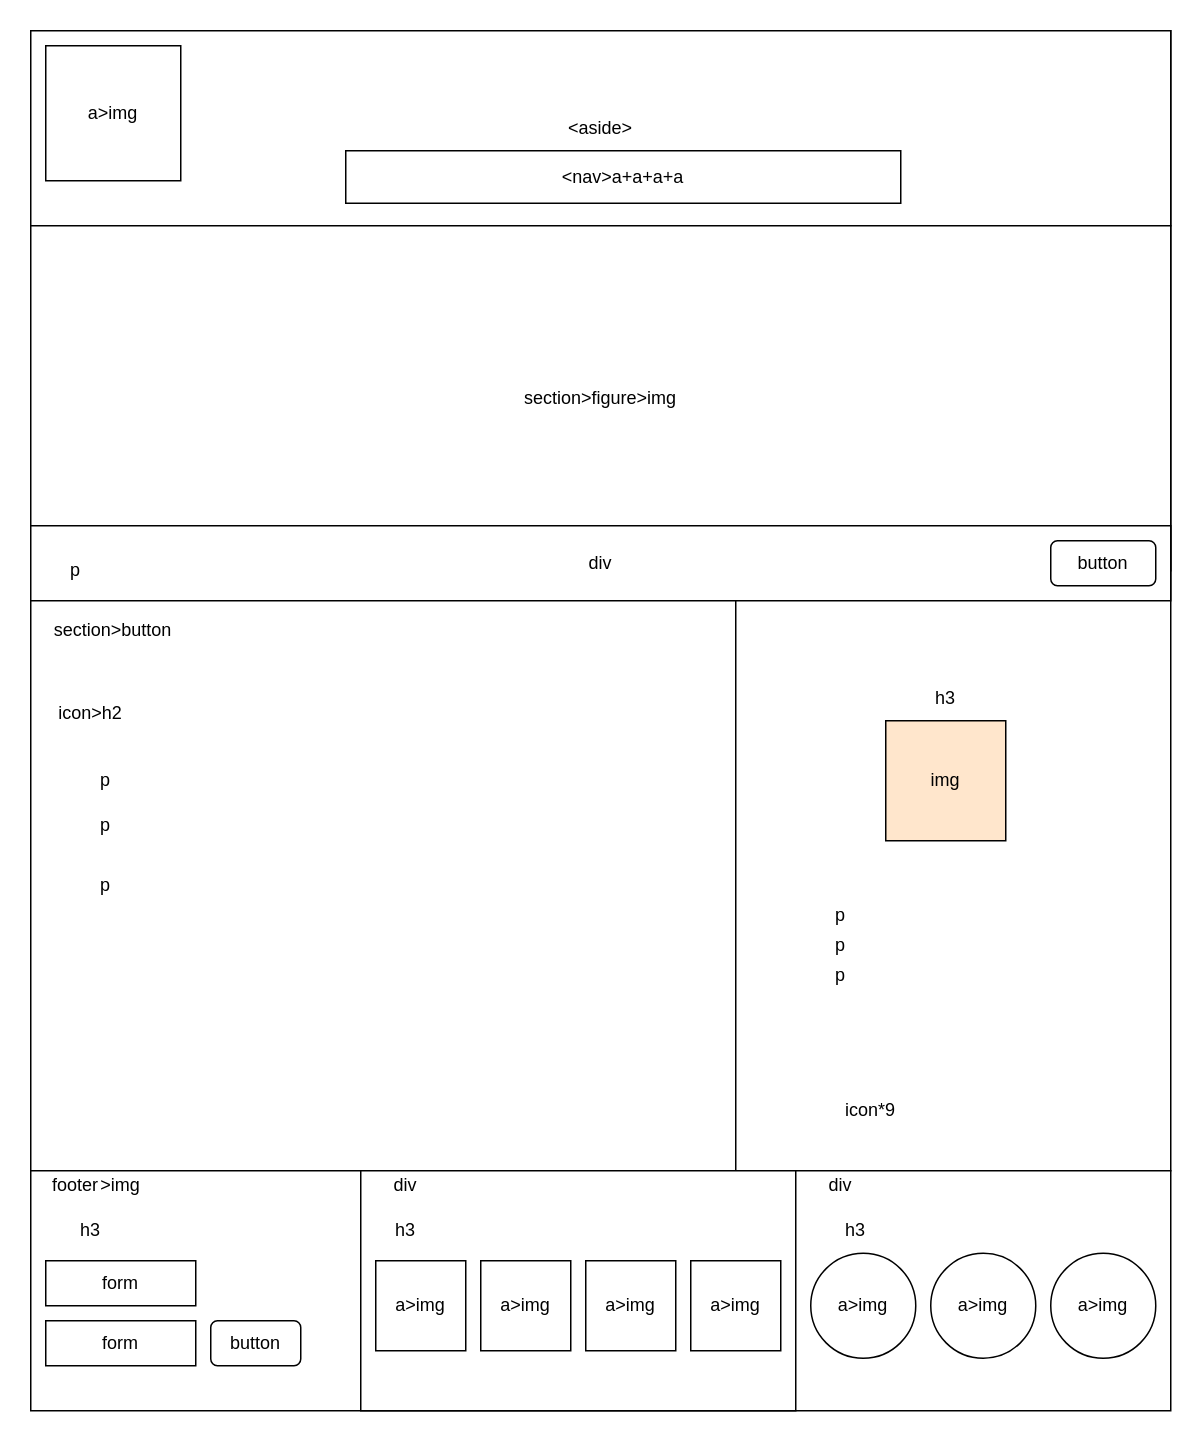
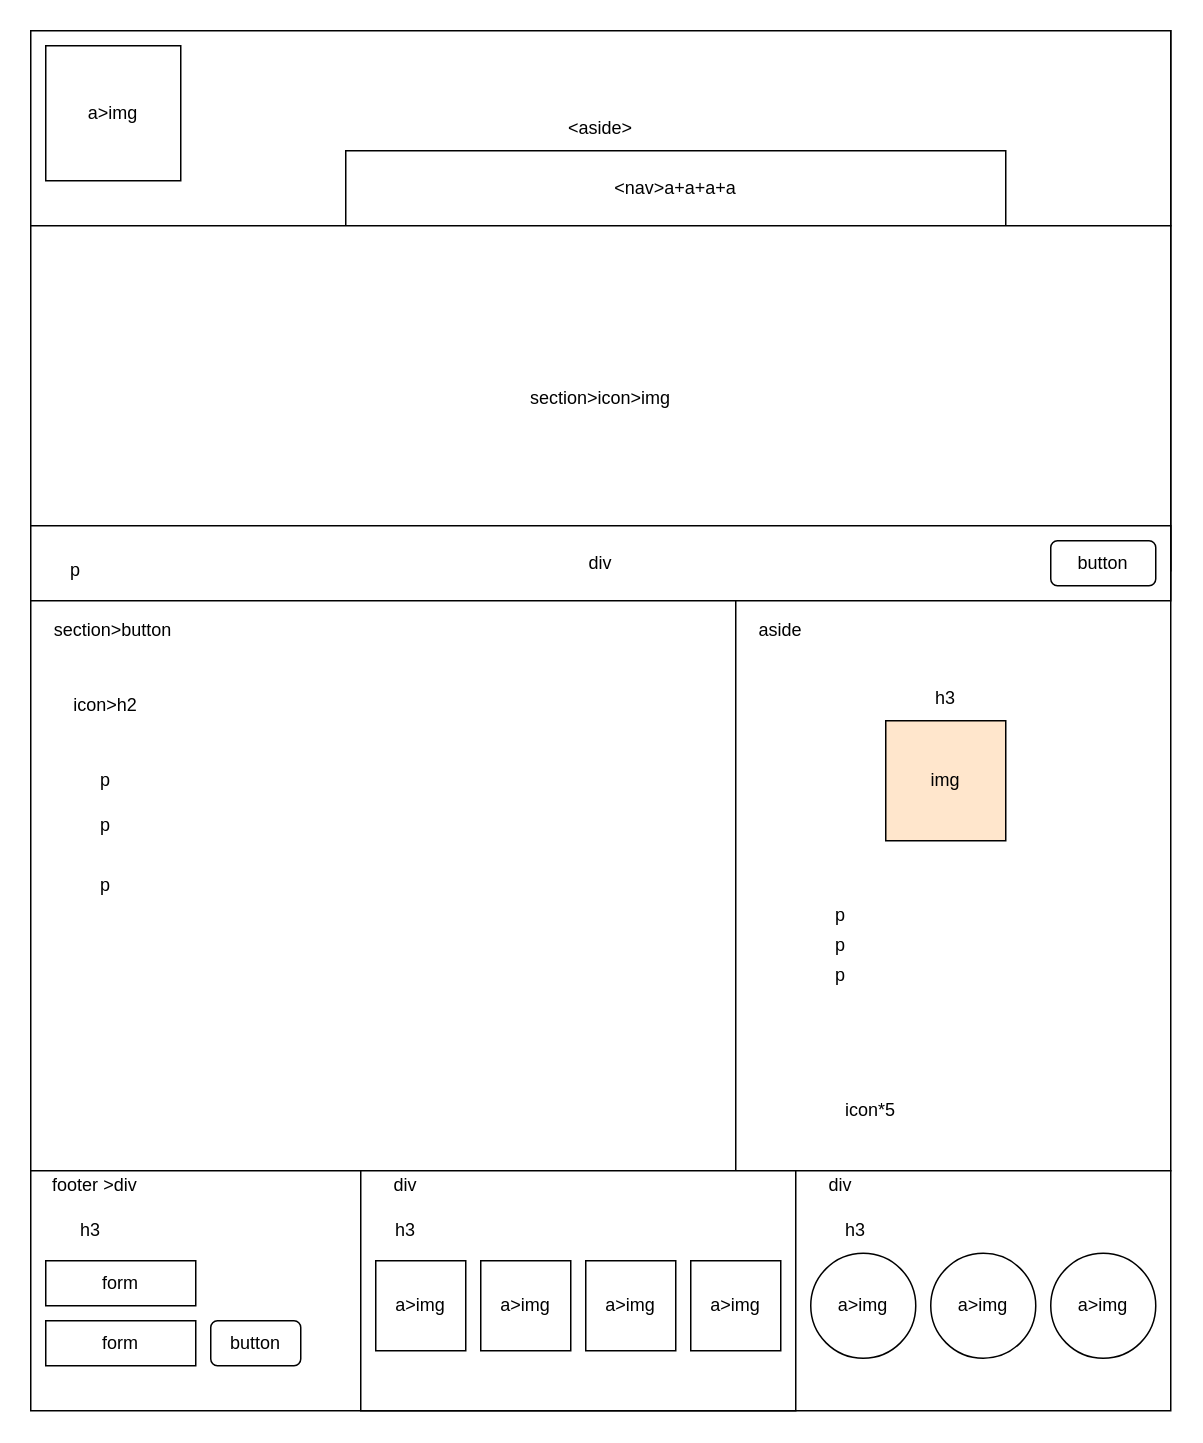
node "<nav>a+a+a+a": size 555x53 -> 660x75
node "section>figure>img": label "section>figure>img" -> "section>icon>img"
node "aside": added
node "icon>h2": moved (91, 713) -> (106, 706)
node "icon*9": label "icon*9" -> "icon*5"
node ">img": label ">img" -> ">div"
